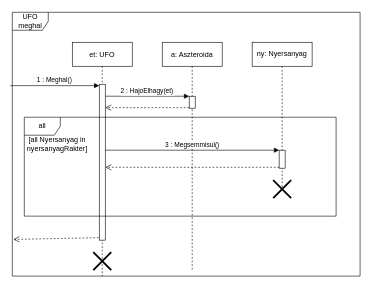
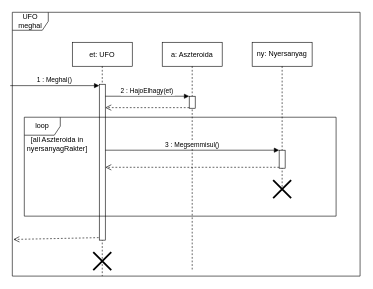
node "all": label "all" -> "loop"
node "[all Nyersanyag in nyersanyagRakter]": label "[all Nyersanyag in nyersanyagRakter]" -> "[all Aszteroida in nyersanyagRakter]"
